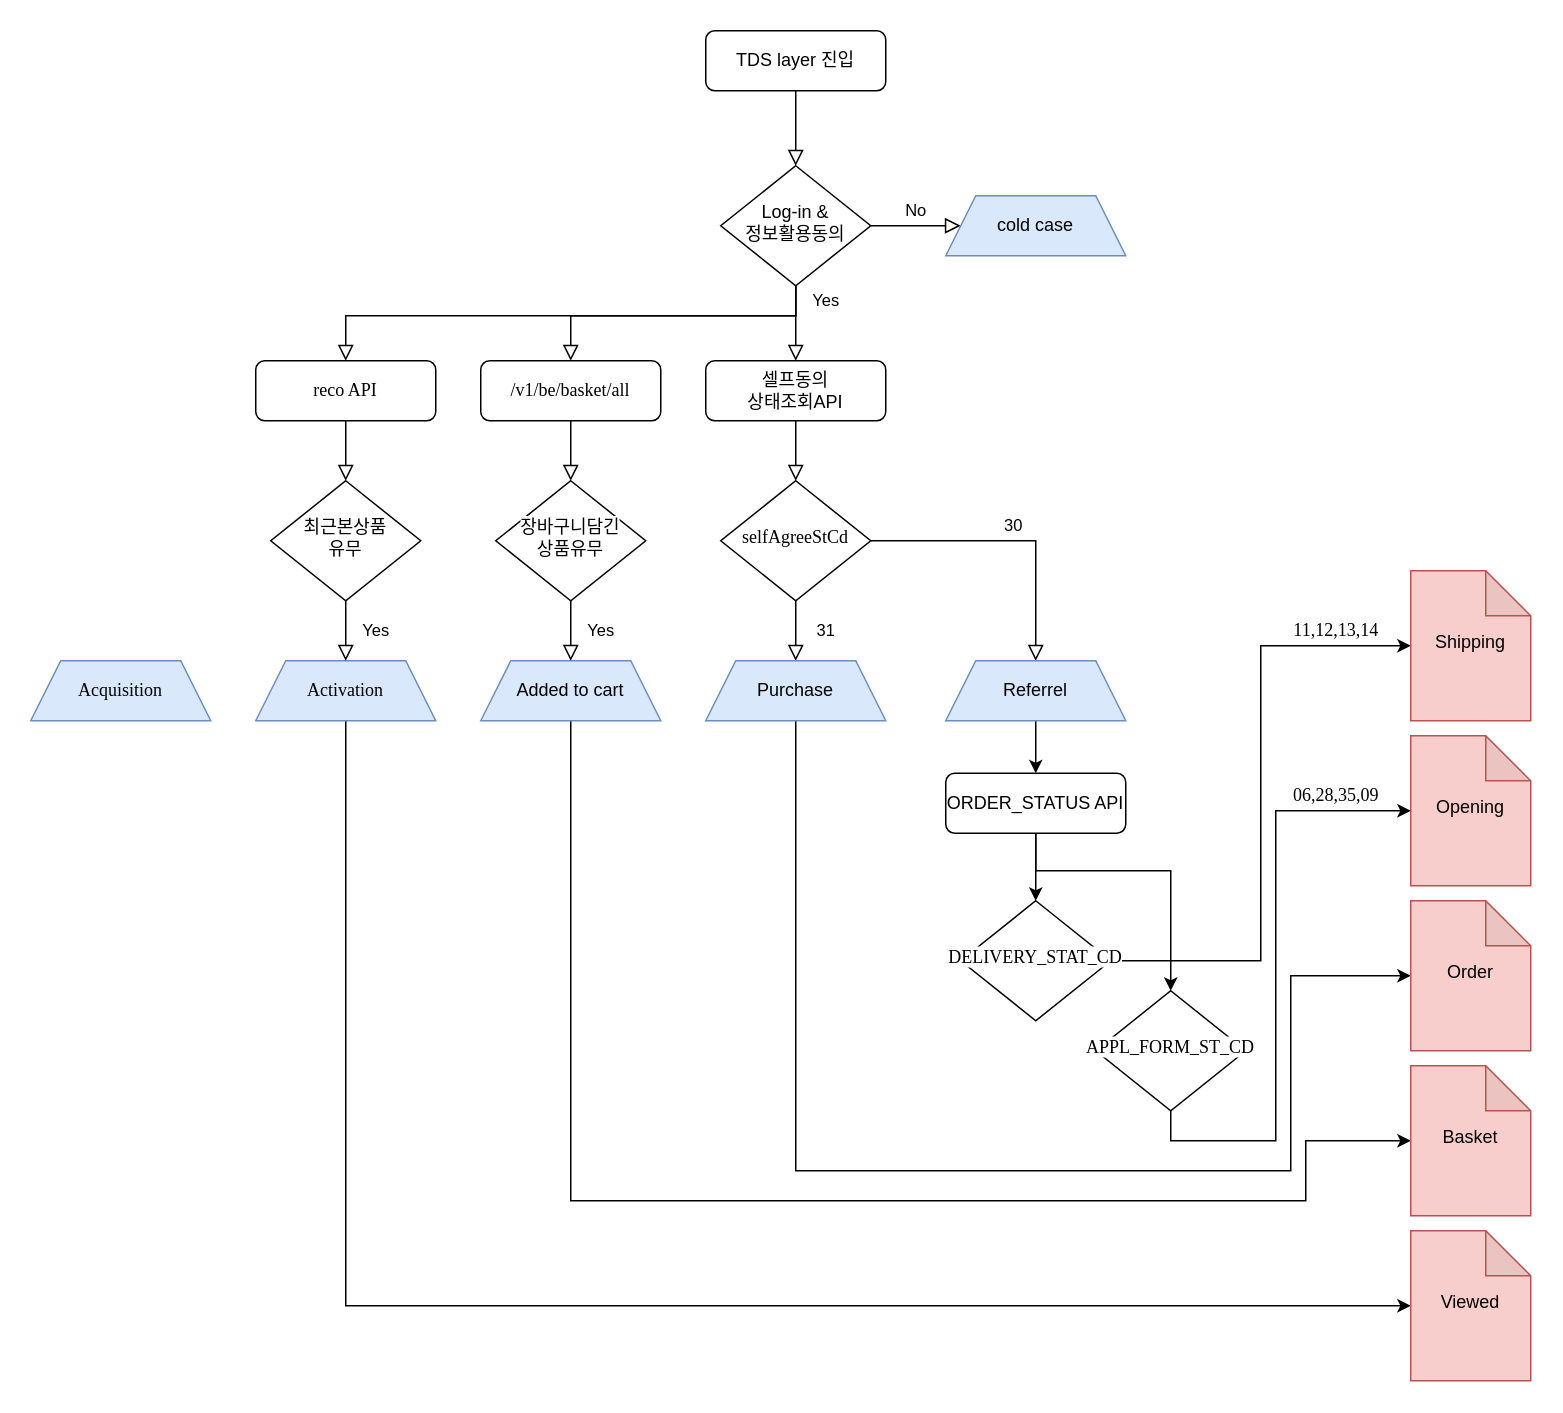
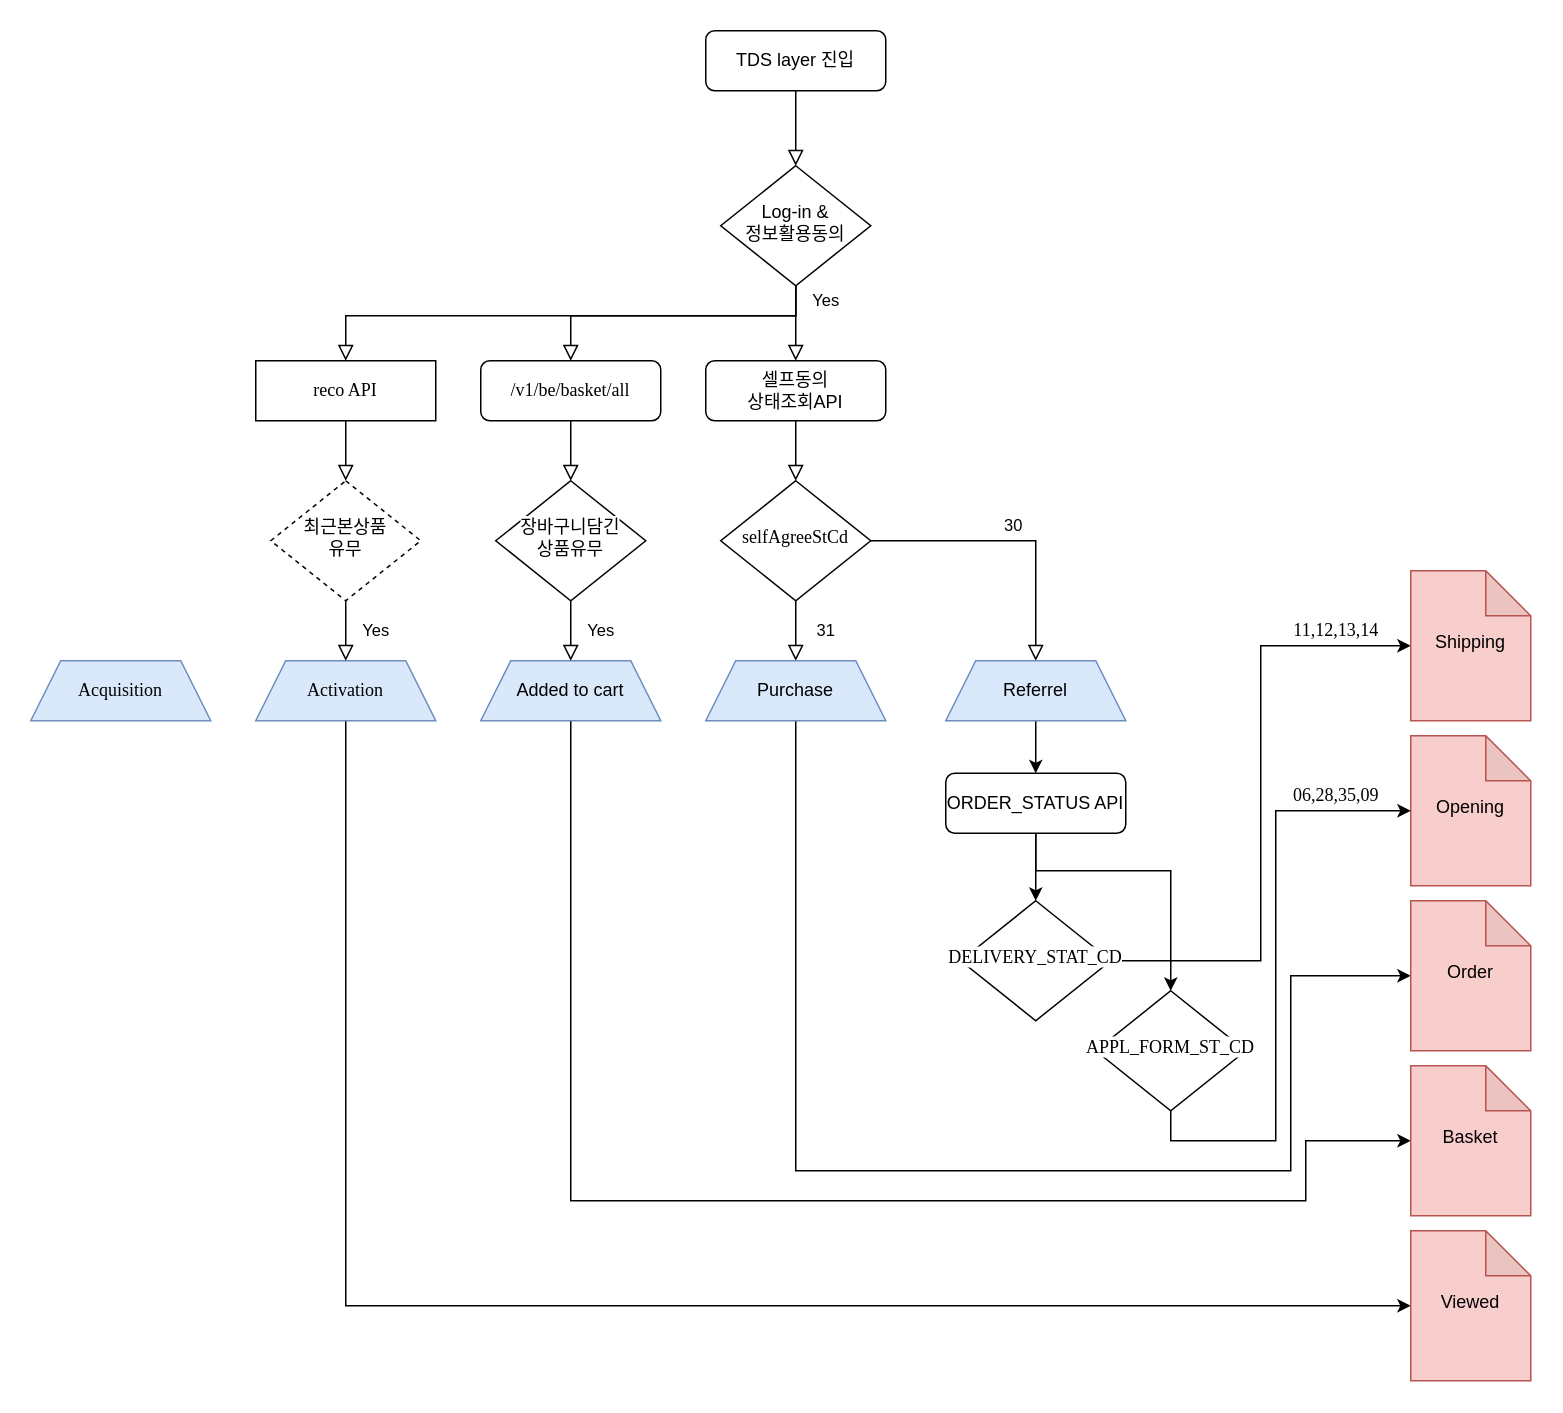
edge "Log-in & 정보활용동의" -> "cold case": removed, label "No"
node "cold case": removed
node "reco API": shape rounded rectangle -> rectangle
node "최근본상품 유무": style solid -> dashed
